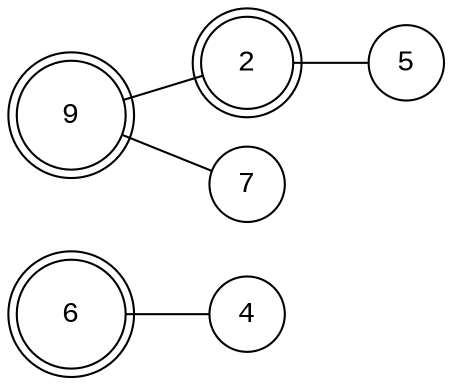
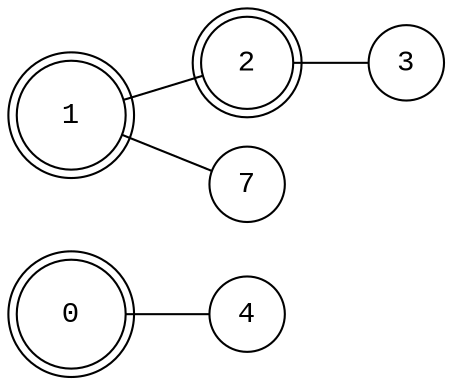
node "5": label "5" -> "3"
node "9": label "9" -> "1"
node "6": label "6" -> "0"
